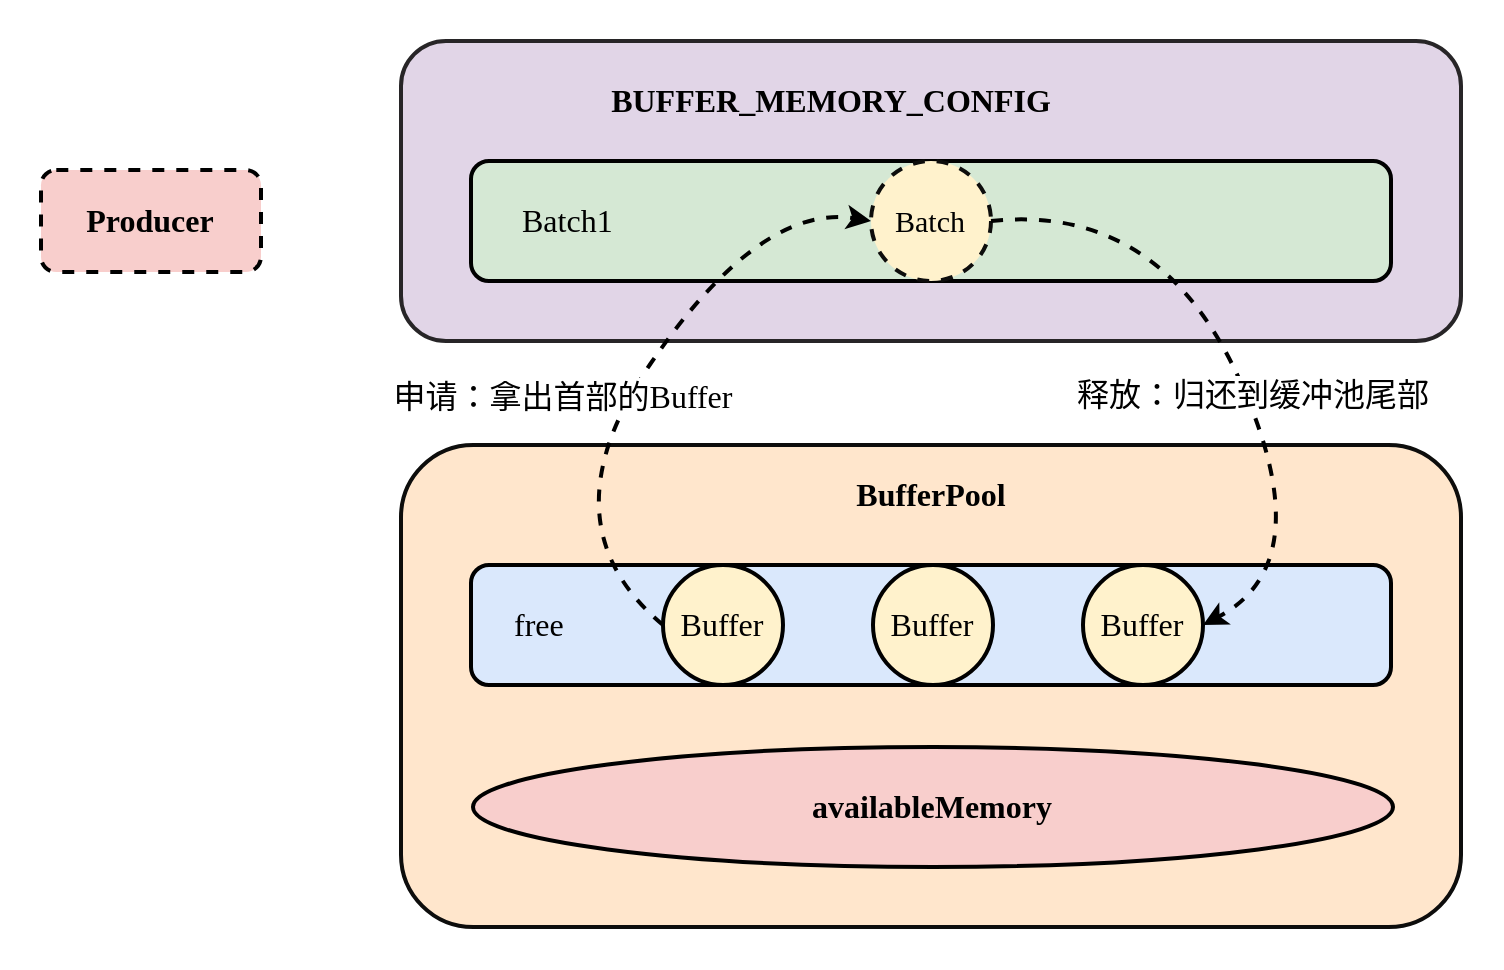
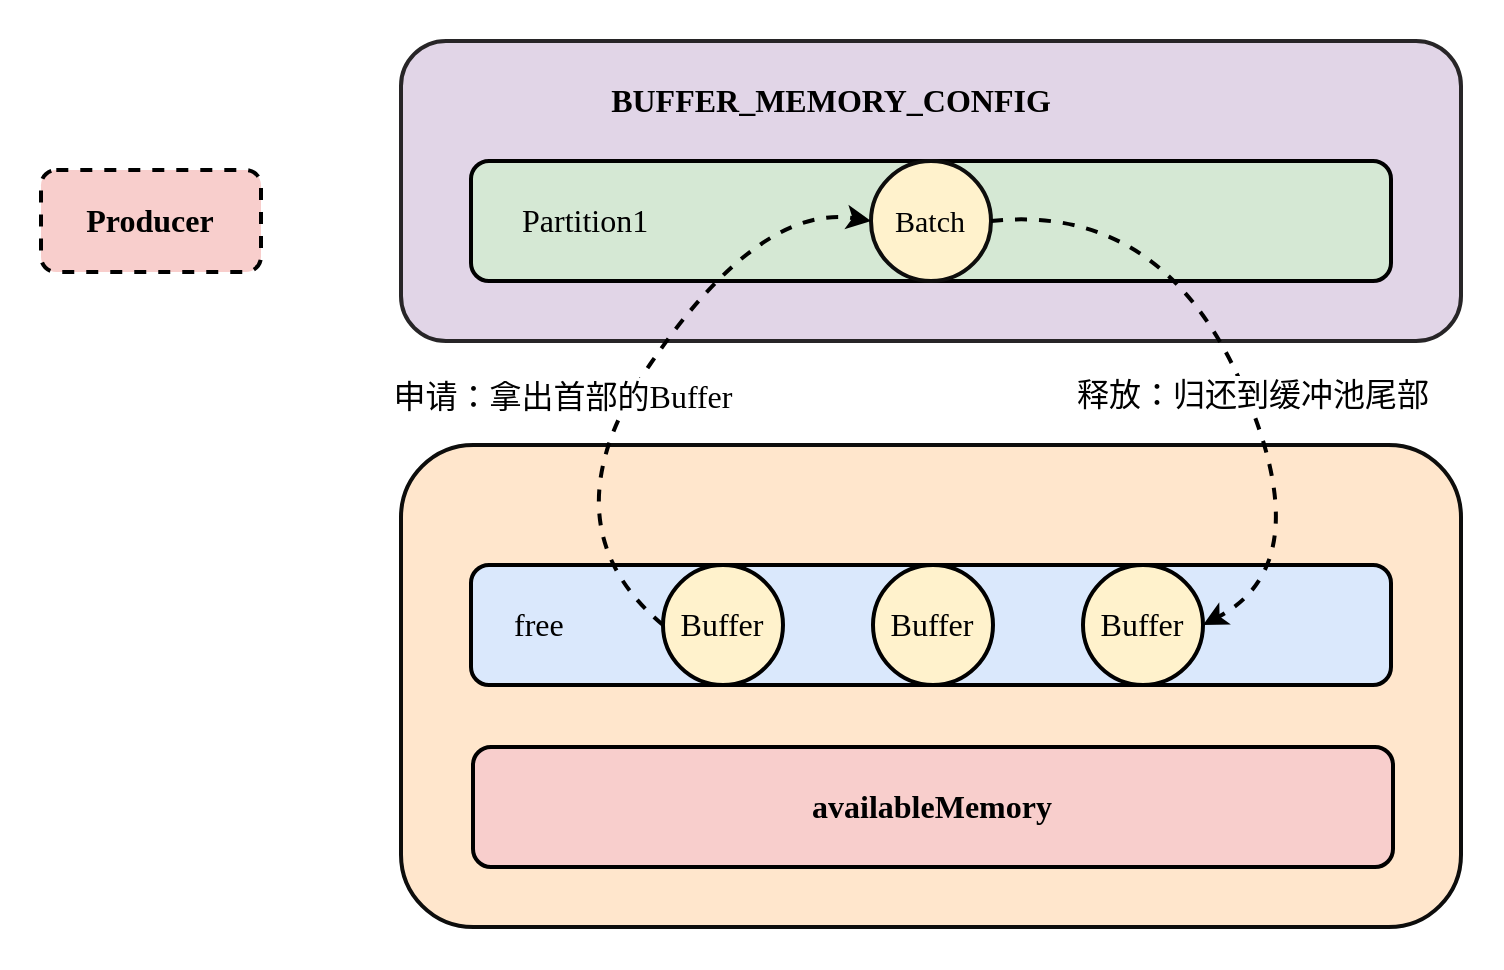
node "Batch1": label "Batch1" -> "Partition1"
node "Batch": style dashed -> solid
node "BufferPool": removed
node "availableMemory": shape ellipse -> rounded rectangle
